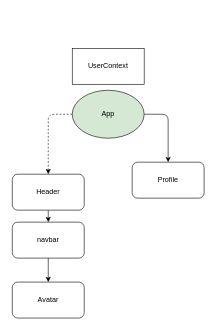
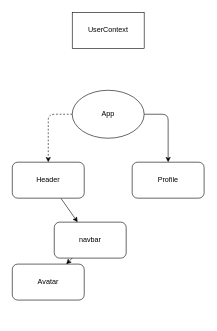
node "UserContext": moved (108, 66) -> (108, 30)
node "App": fillcolor #d5e8d4 -> #ffffff
node "Header": moved (48, 192) -> (48, 180)
node "navbar": moved (48, 240) -> (90, 240)
node "Avatar": moved (48, 300) -> (48, 282)
